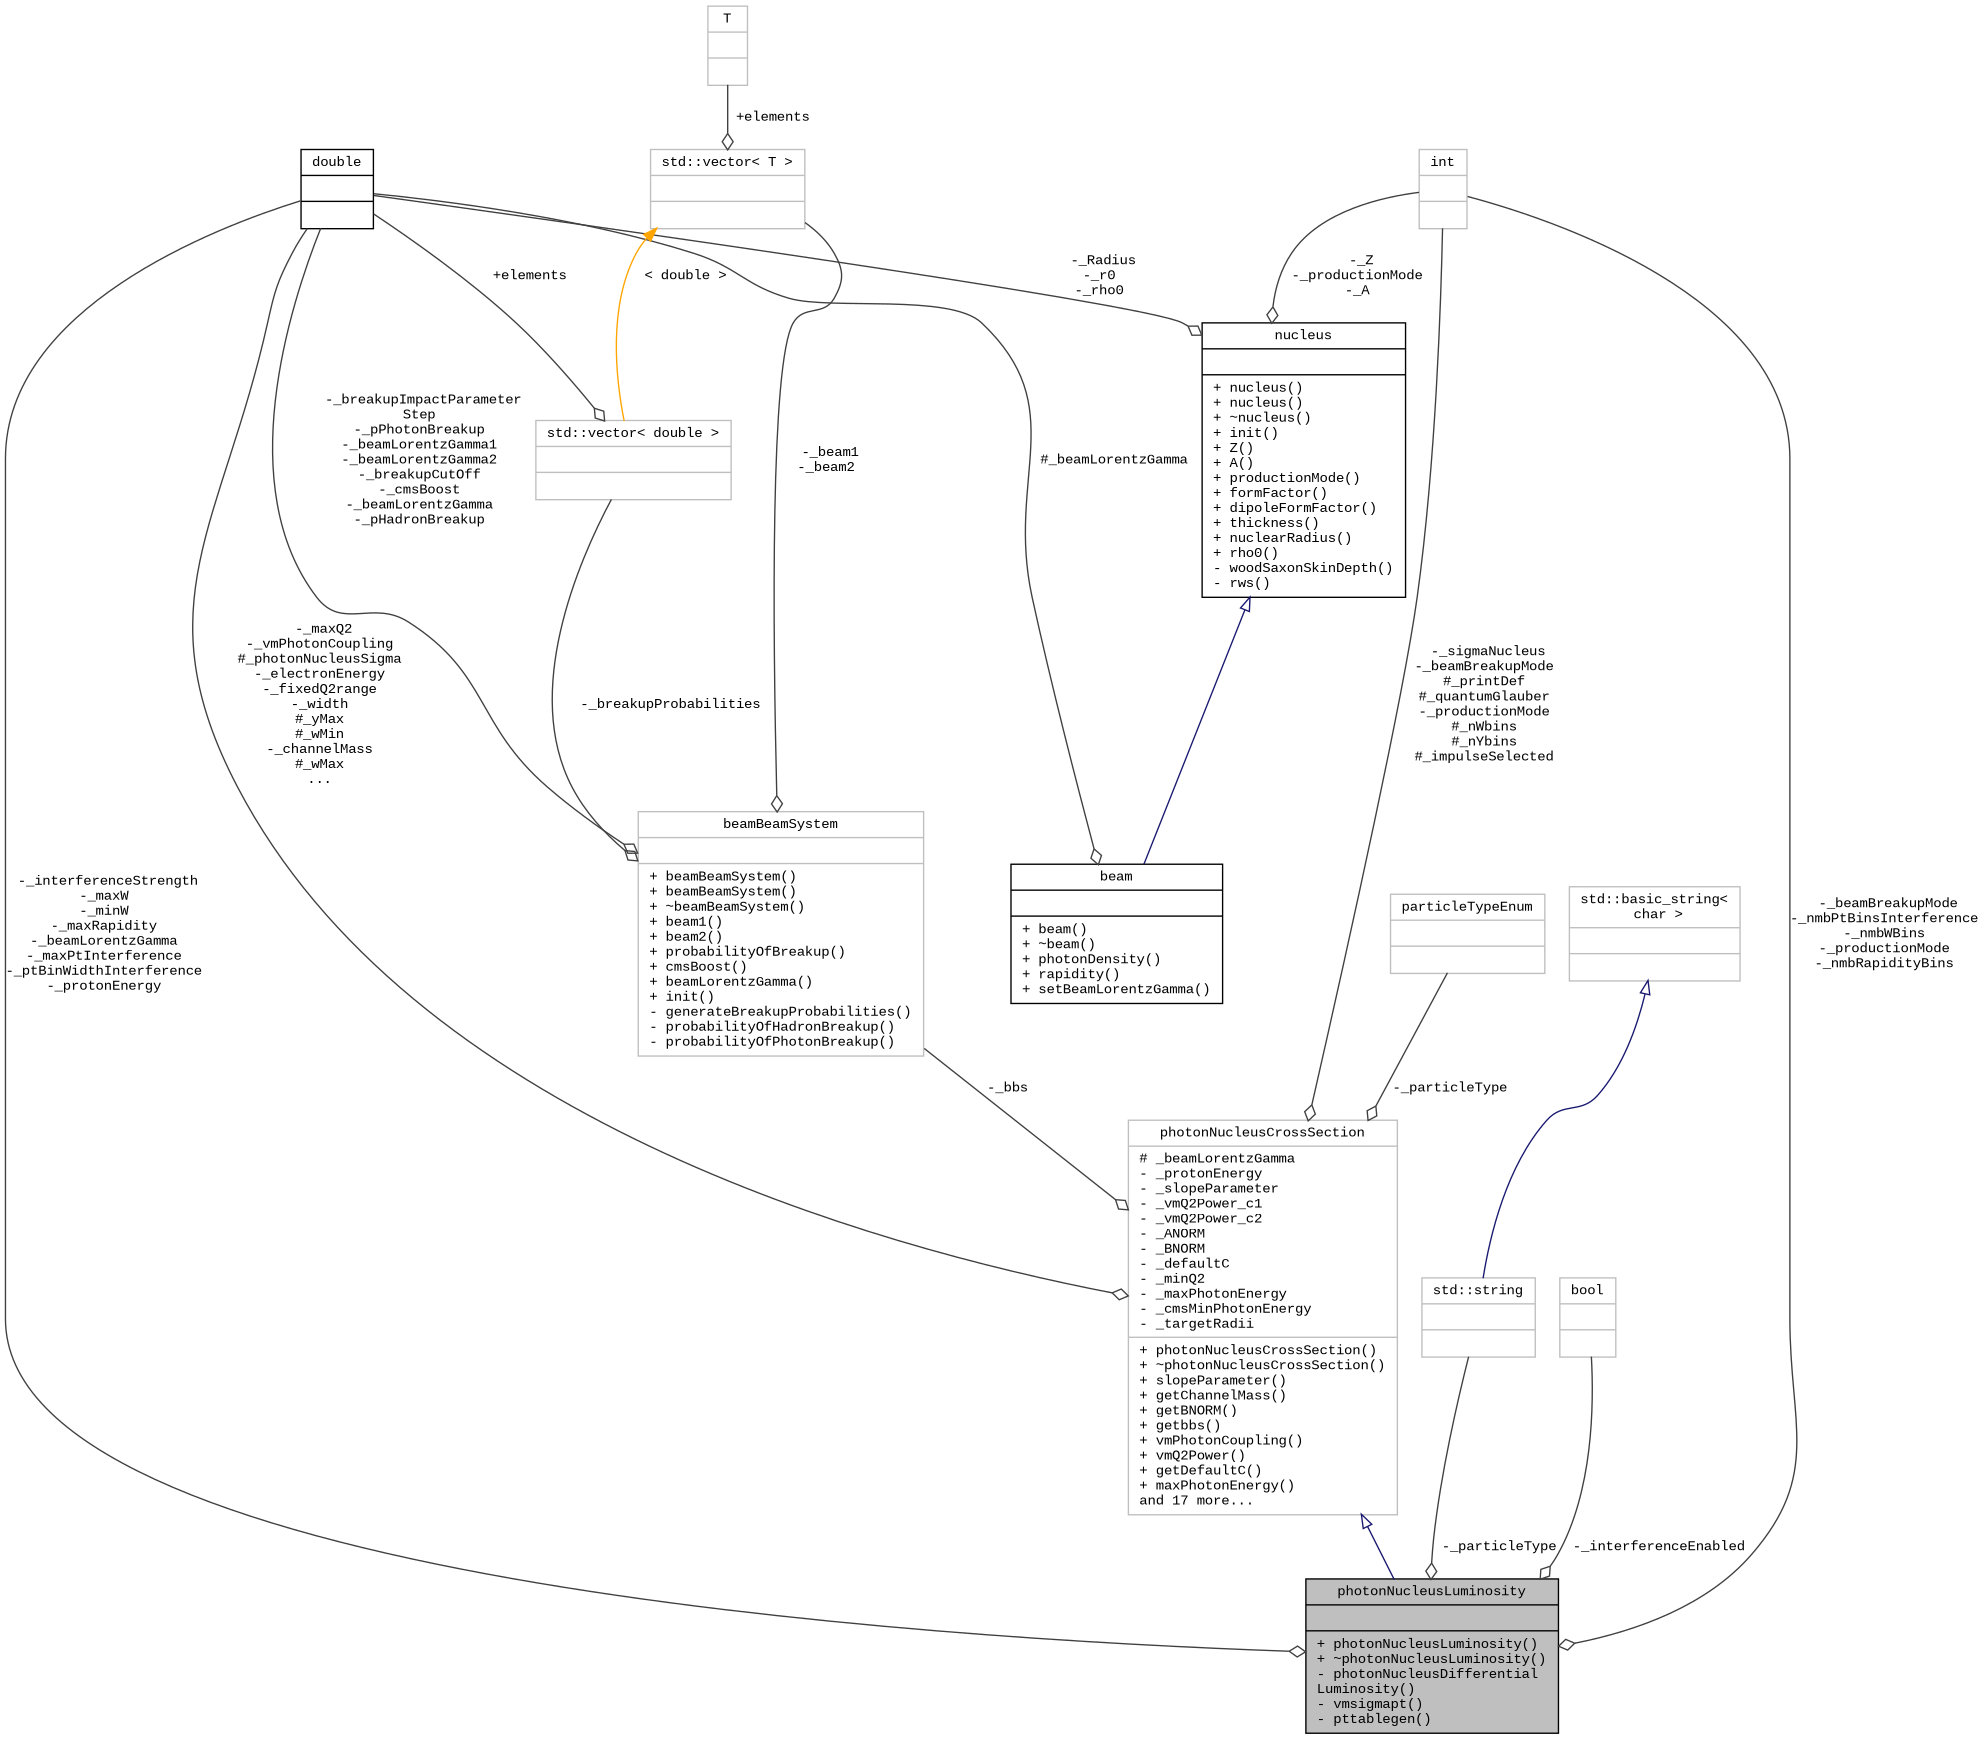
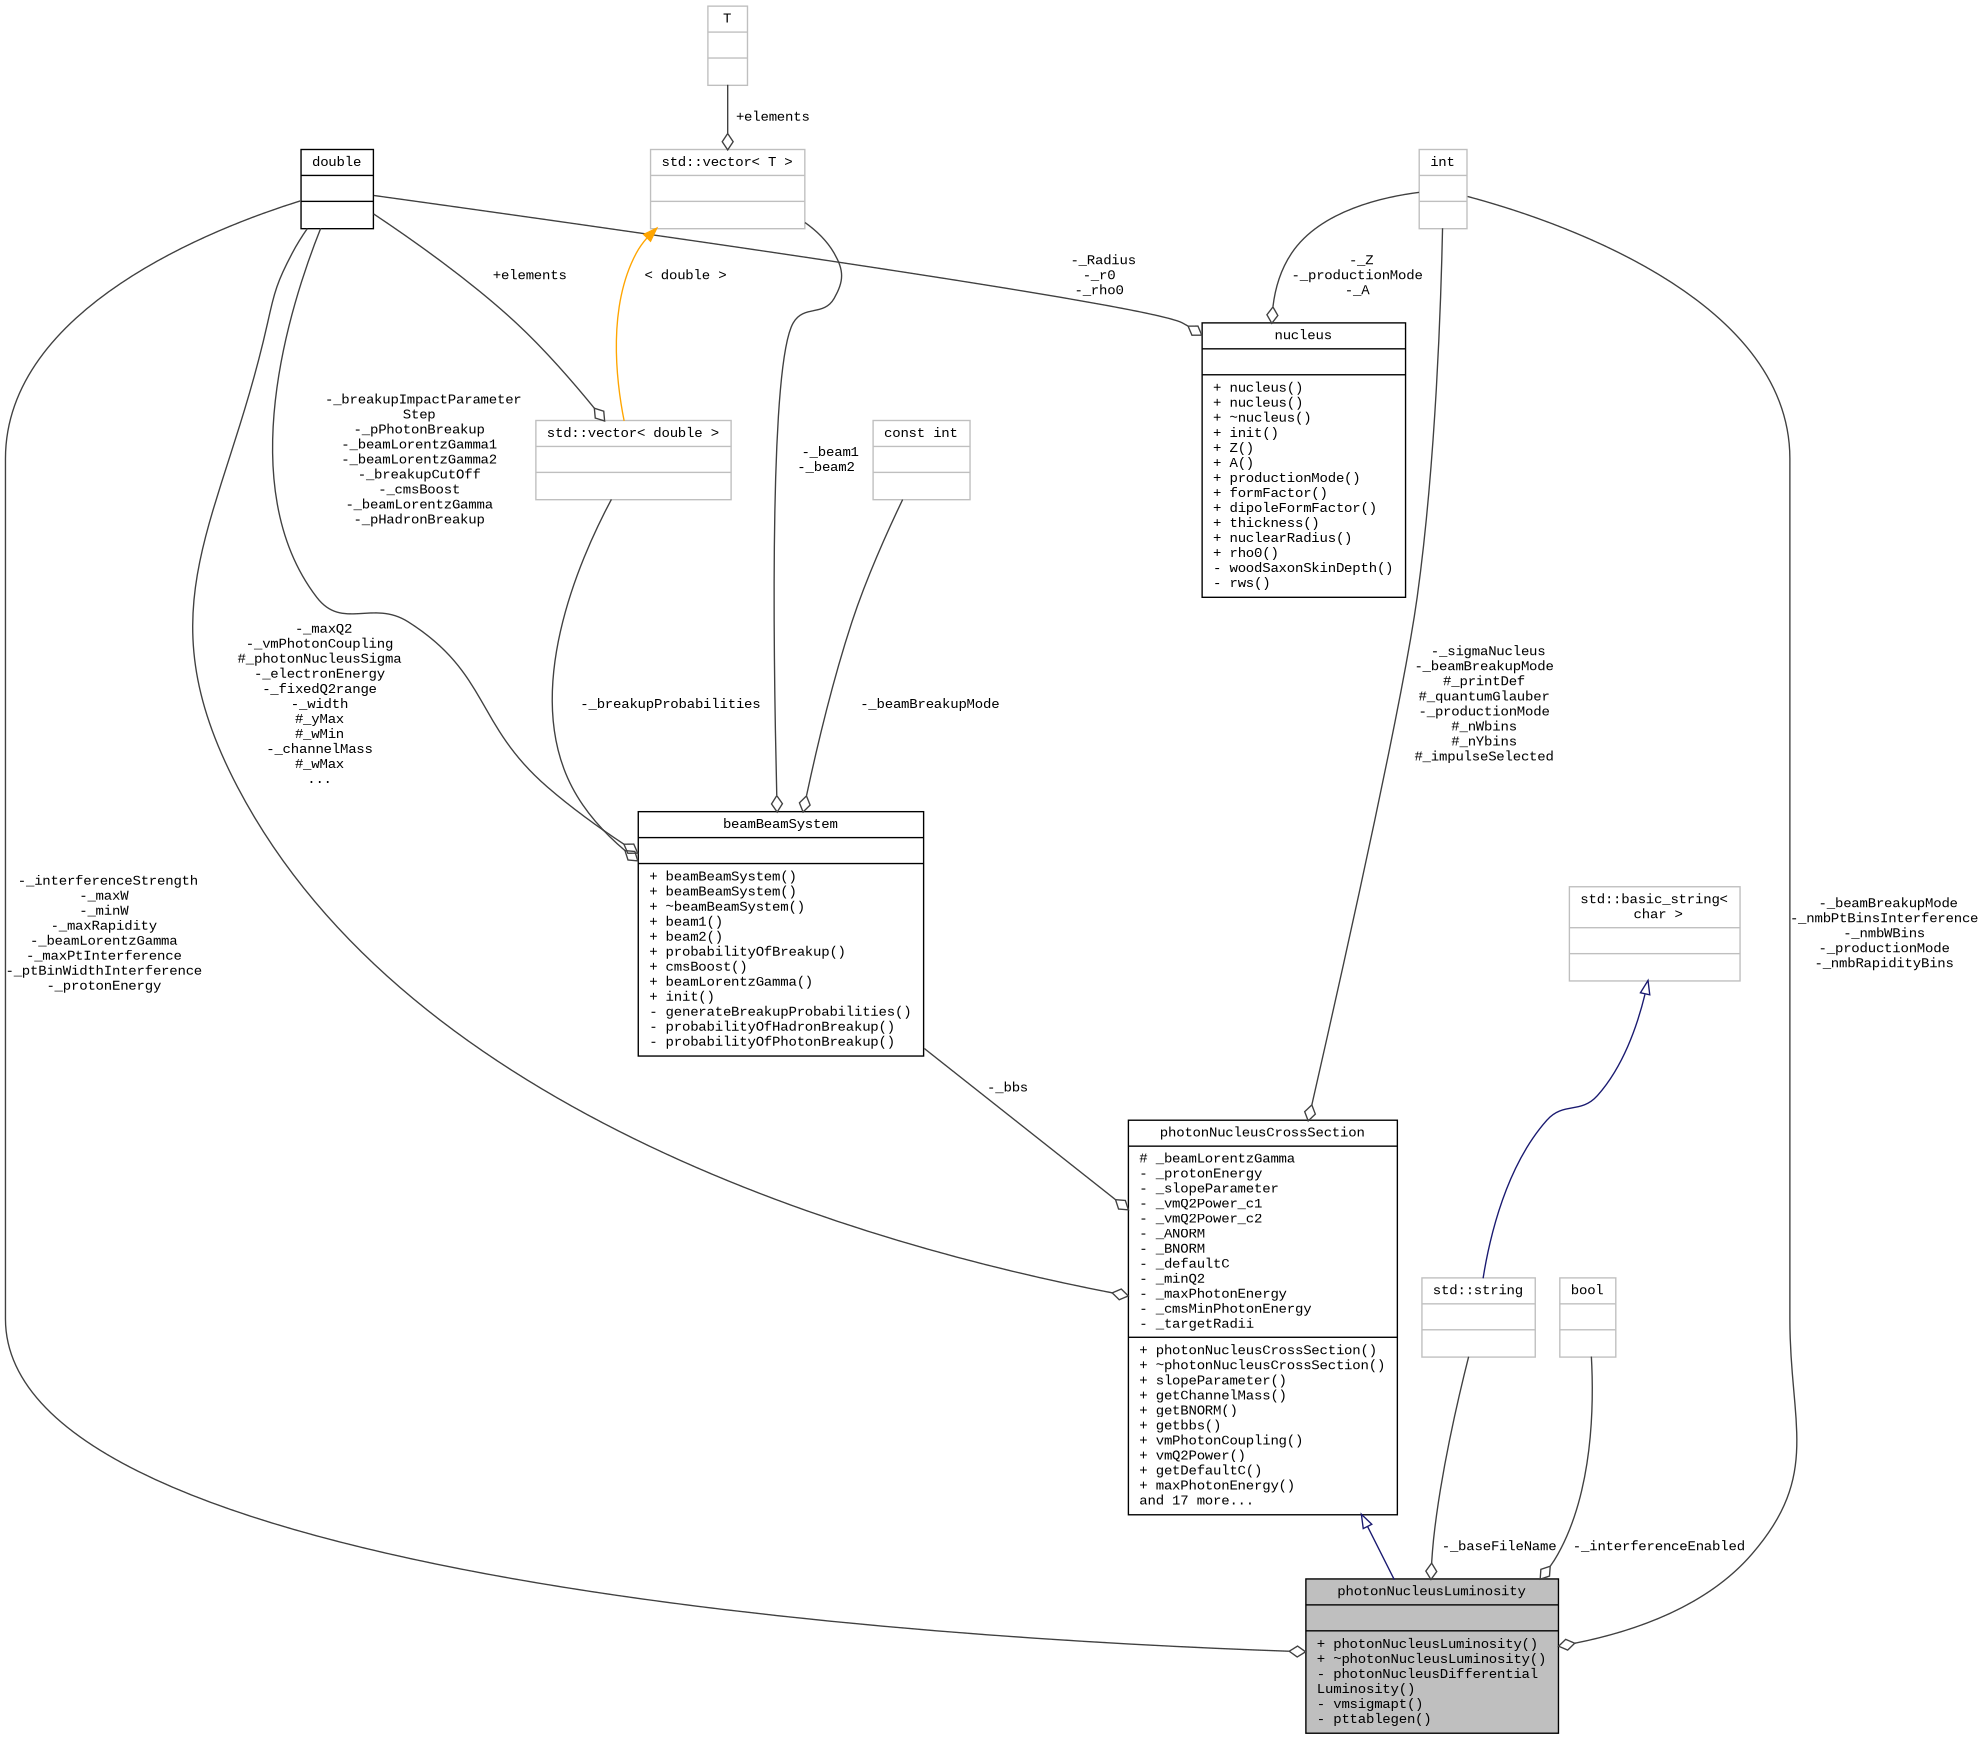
node "const int": added
node "beamBeamSystem": color grey75 -> black
node "beam": removed
node "particleTypeEnum": removed
node "photonNucleusCrossSection": color grey75 -> black
edge "std::string" -> "photonNucleusLuminosity": label " -_particleType" -> " -_baseFileName"
